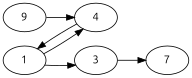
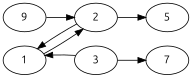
node "4": label "4" -> "2"
node "5": added
edge "1" -> "3": reversed
